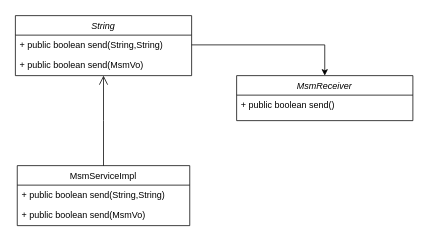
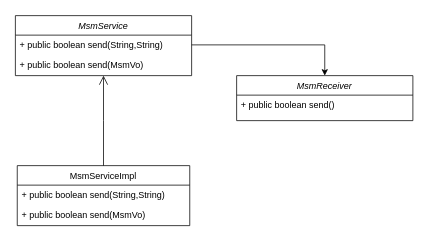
node "String": label "String" -> "MsmService"
